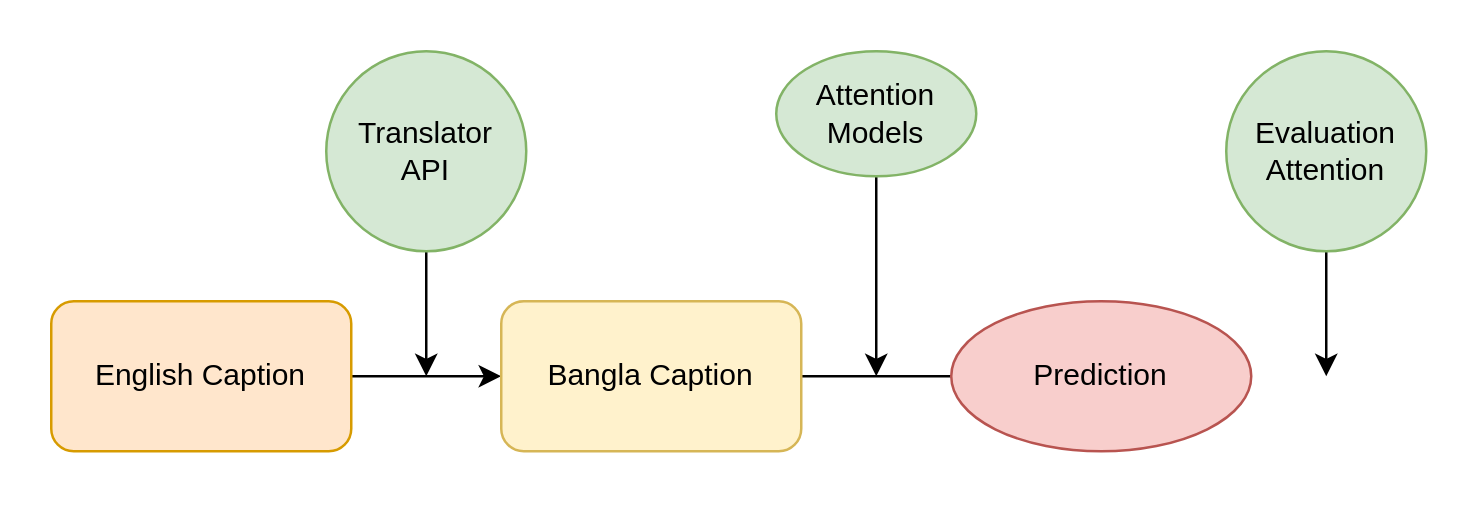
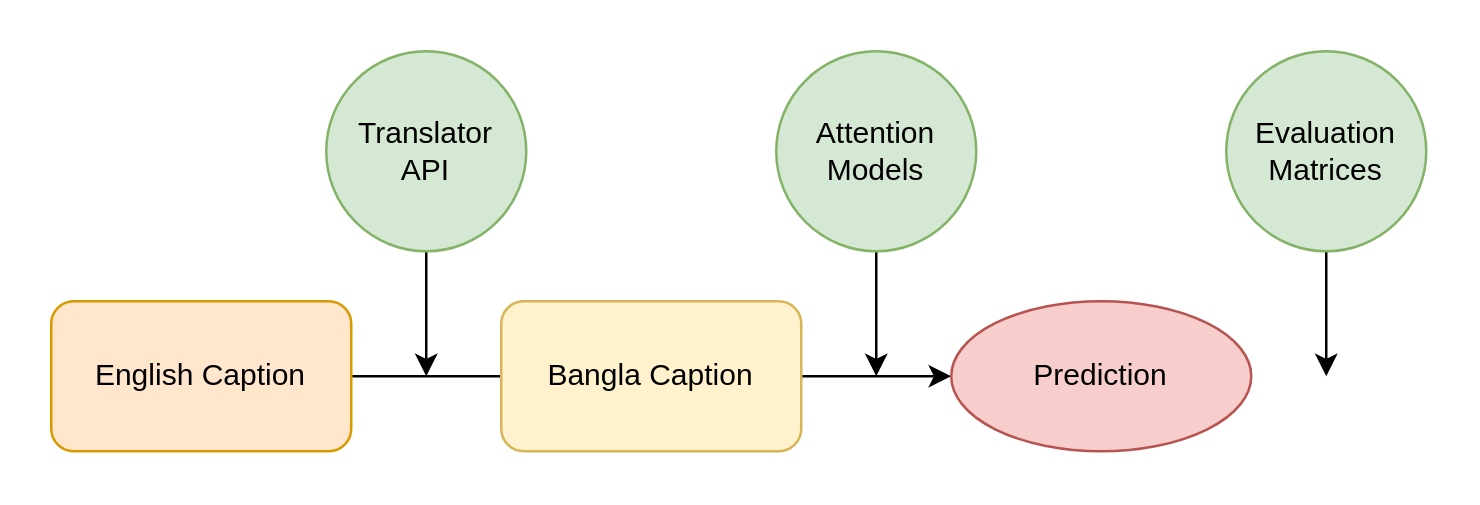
node "Attention Models": size 200x125 -> 200x200
node "Evaluation Attention": label "Evaluation Attention" -> "Evaluation Matrices"
edge "English Caption" -> "Bangla Caption": arrowhead classic -> none
edge "Bangla Caption" -- "Prediction": arrowhead none -> classic
